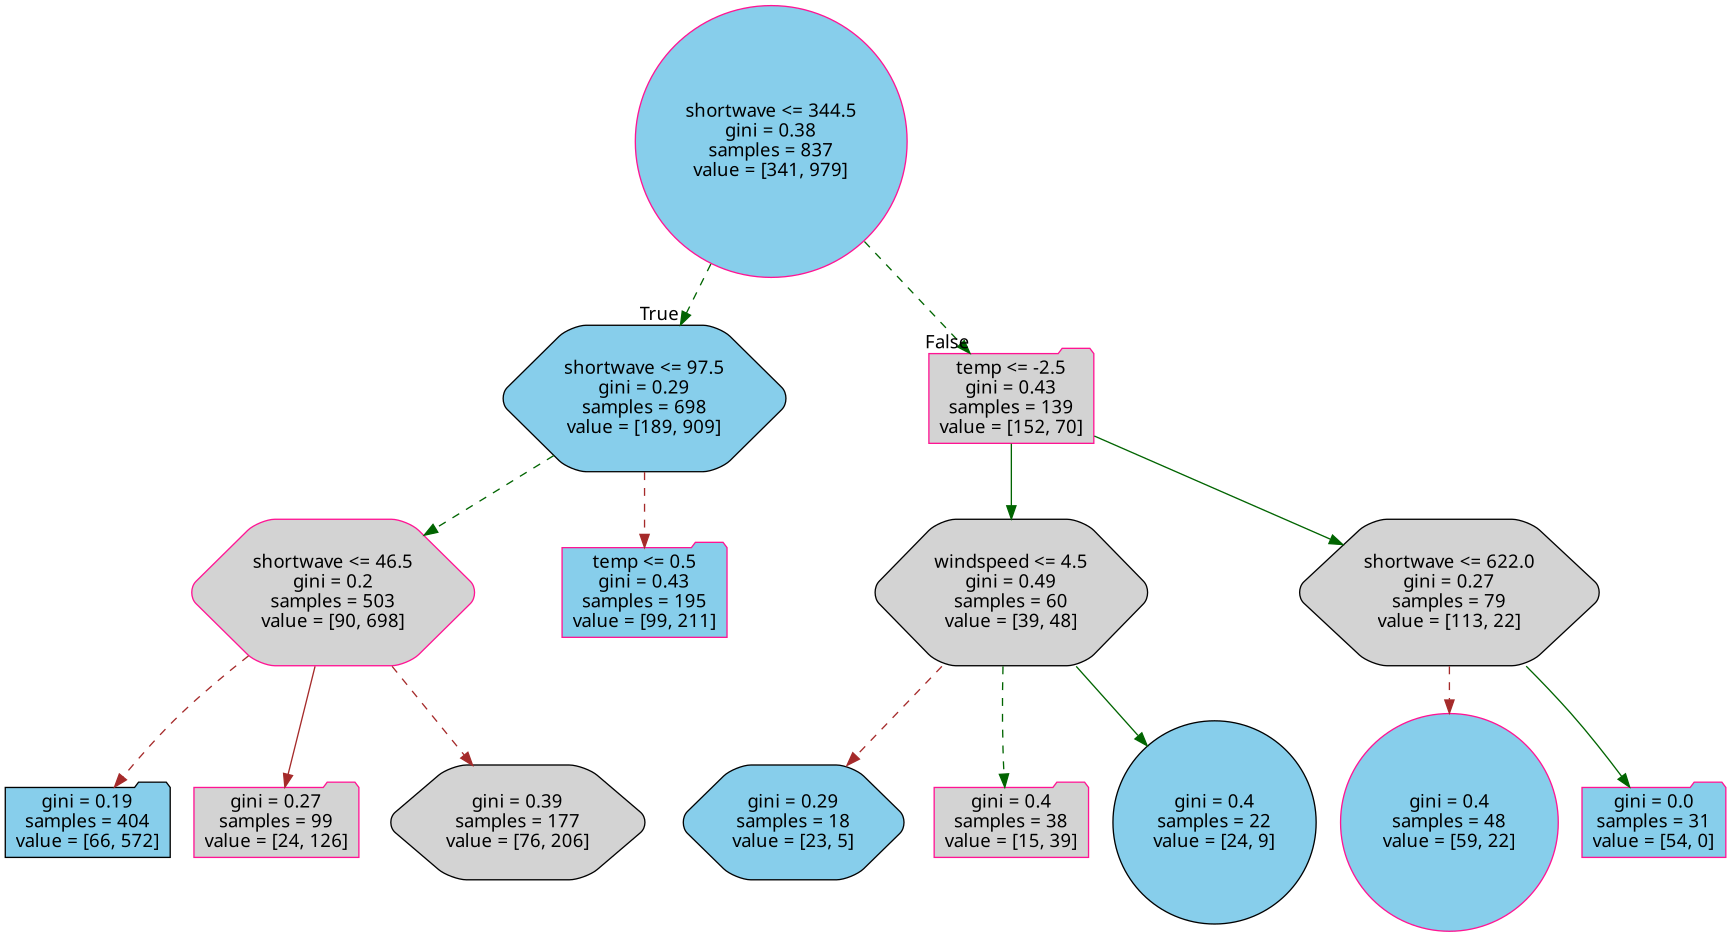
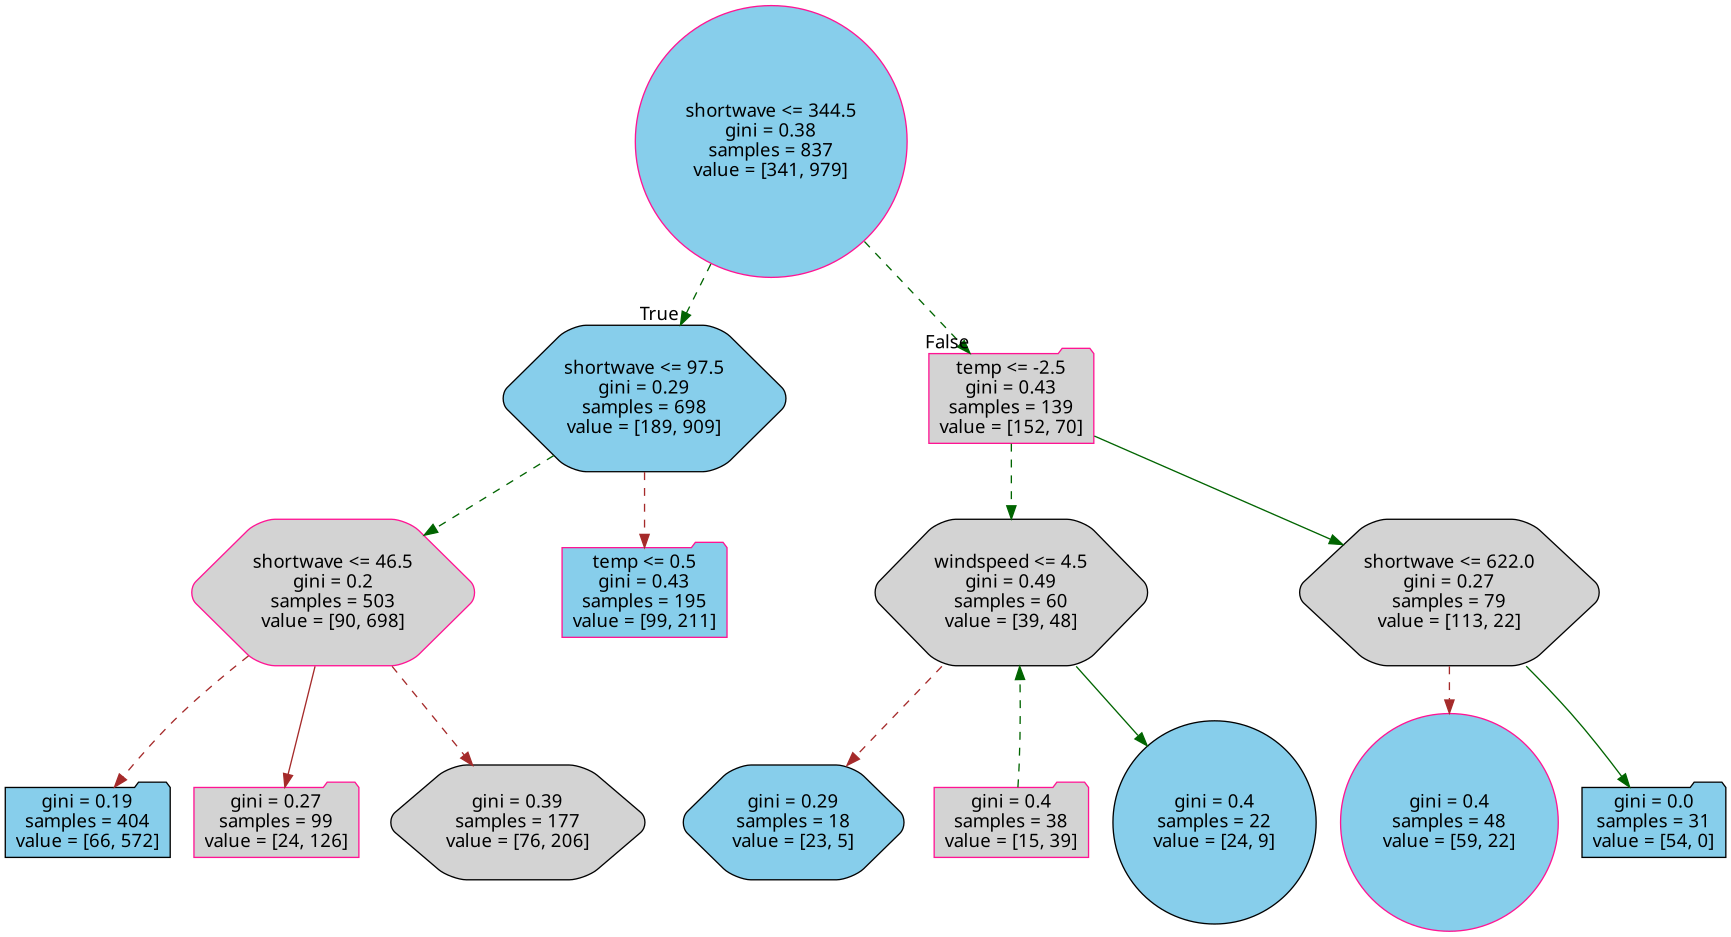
edge "temp <= -2.5 gini = 0.43 samples = 139 value = [152, 70]" -> "windspeed <= 4.5 gini = 0.49 samples = 60 value = [39, 48]": style solid -> dashed
edge "windspeed <= 4.5 gini = 0.49 samples = 60 value = [39, 48]" -> "gini = 0.4 samples = 38 value = [15, 39]": reversed
node "gini = 0.0 samples = 31 value = [54, 0]": color deeppink -> black
